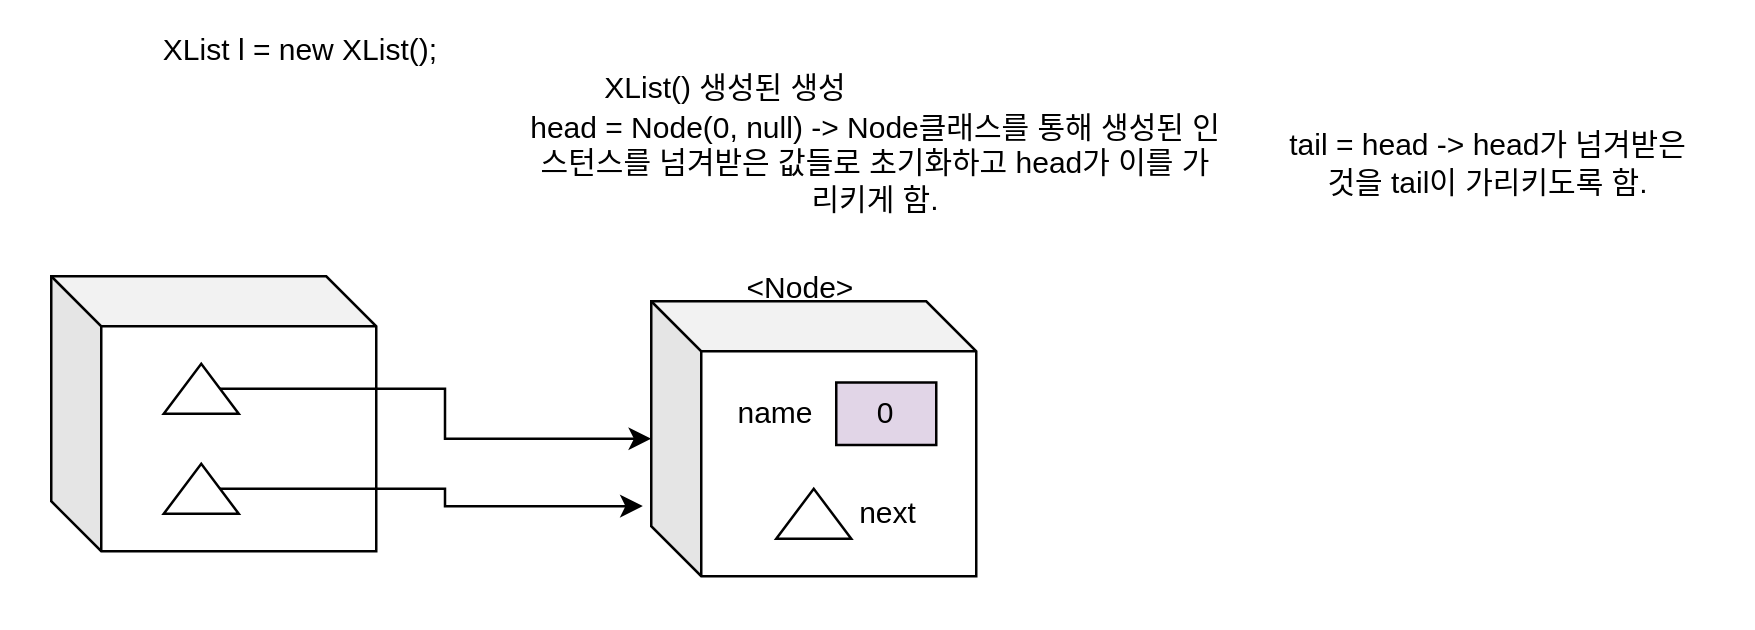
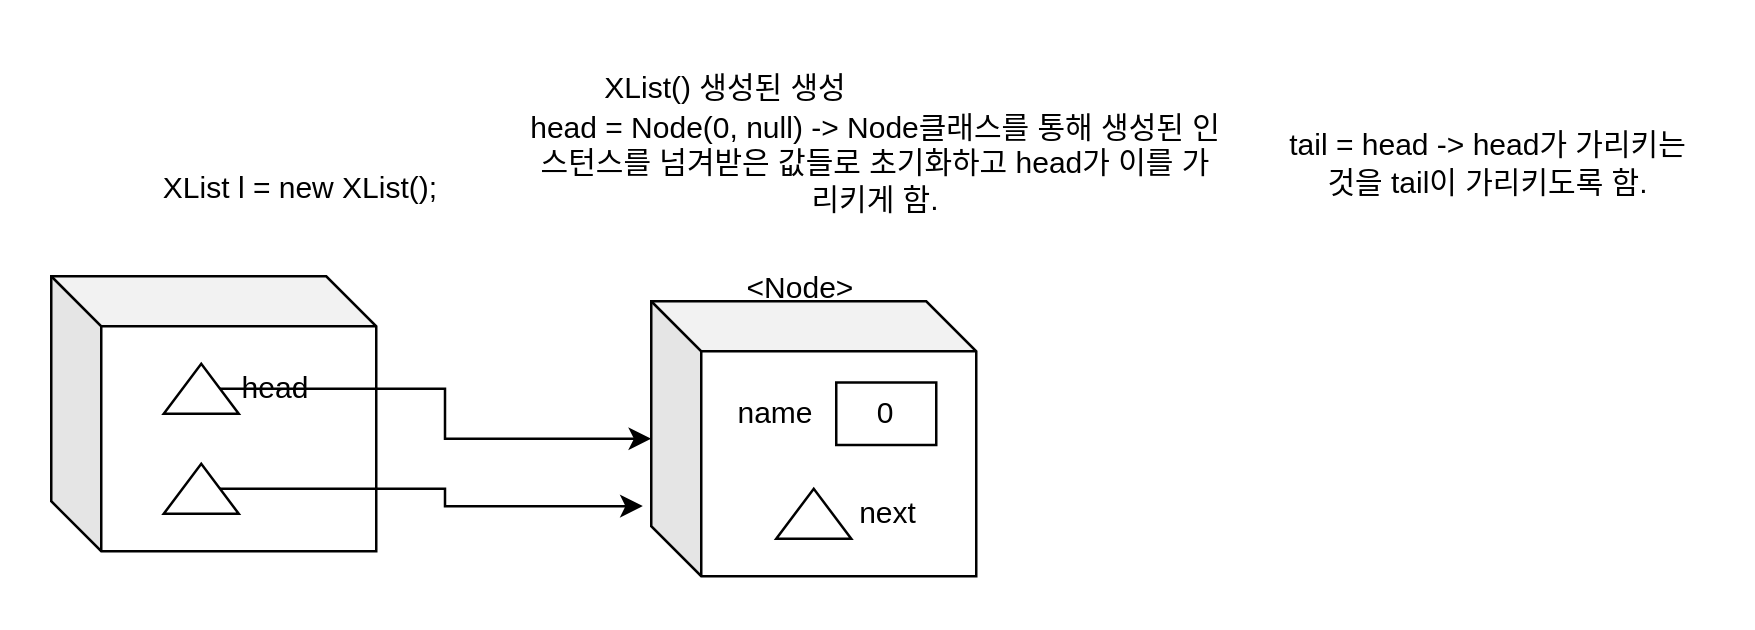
node "XList l = new XList();": moved (301, 51) -> (301, 189)
node "tail = head -> head가 넘겨받은 것을 tail이 가리키도록 함.": label "tail = head -> head가 넘겨받은 것을 tail이 가리키도록 함." -> "tail = head -> head가 가리키는 것을 tail이 가리키도록 함."
node "head": added
node "0": fillcolor #e1d5e7 -> #ffffff
